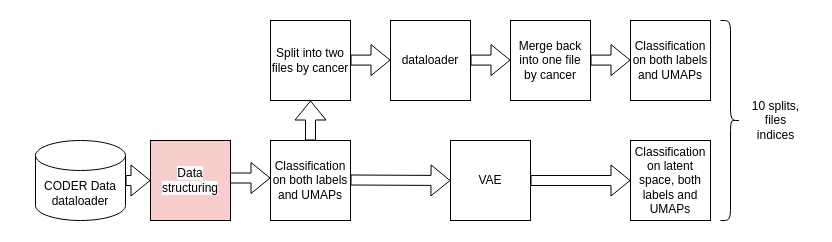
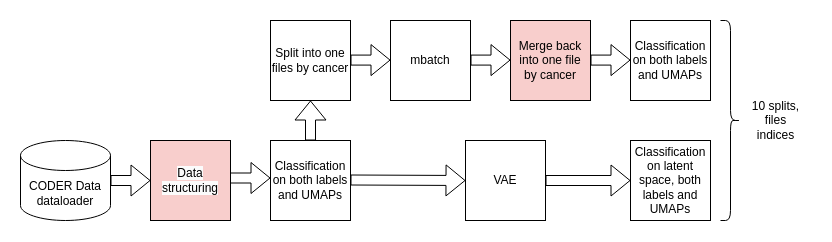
node "Split into two files by cancer": label "Split into two files by cancer" -> "Split into one files by cancer"
node "dataloader": label "dataloader" -> "mbatch"
node "Merge back into one file by cancer": fillcolor #ffffff -> #f8cecc
node "CODER Data dataloader": moved (81, 181) -> (66, 181)
node "VAE": moved (491, 181) -> (506, 181)
